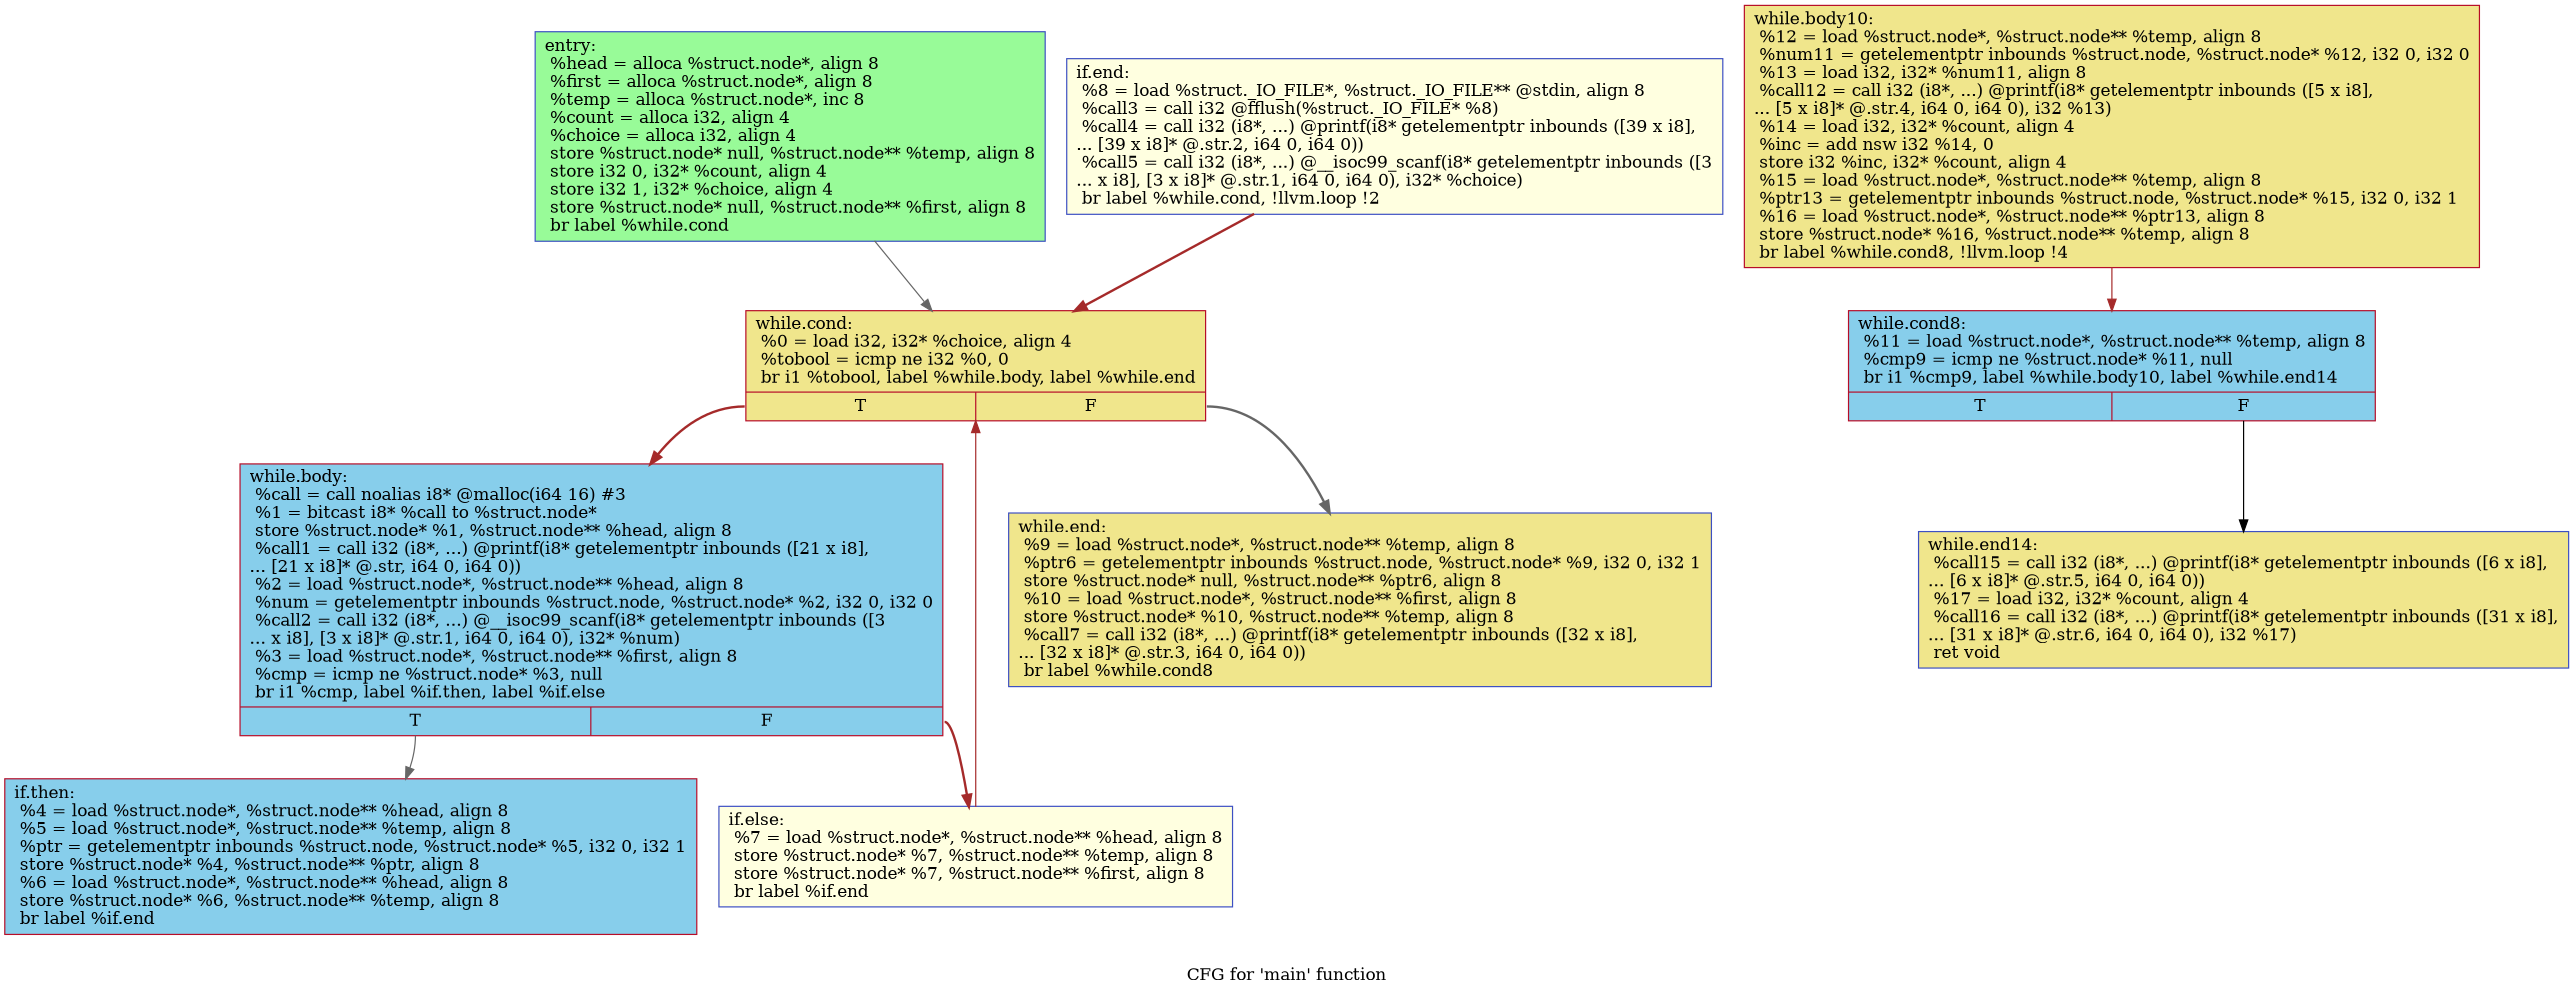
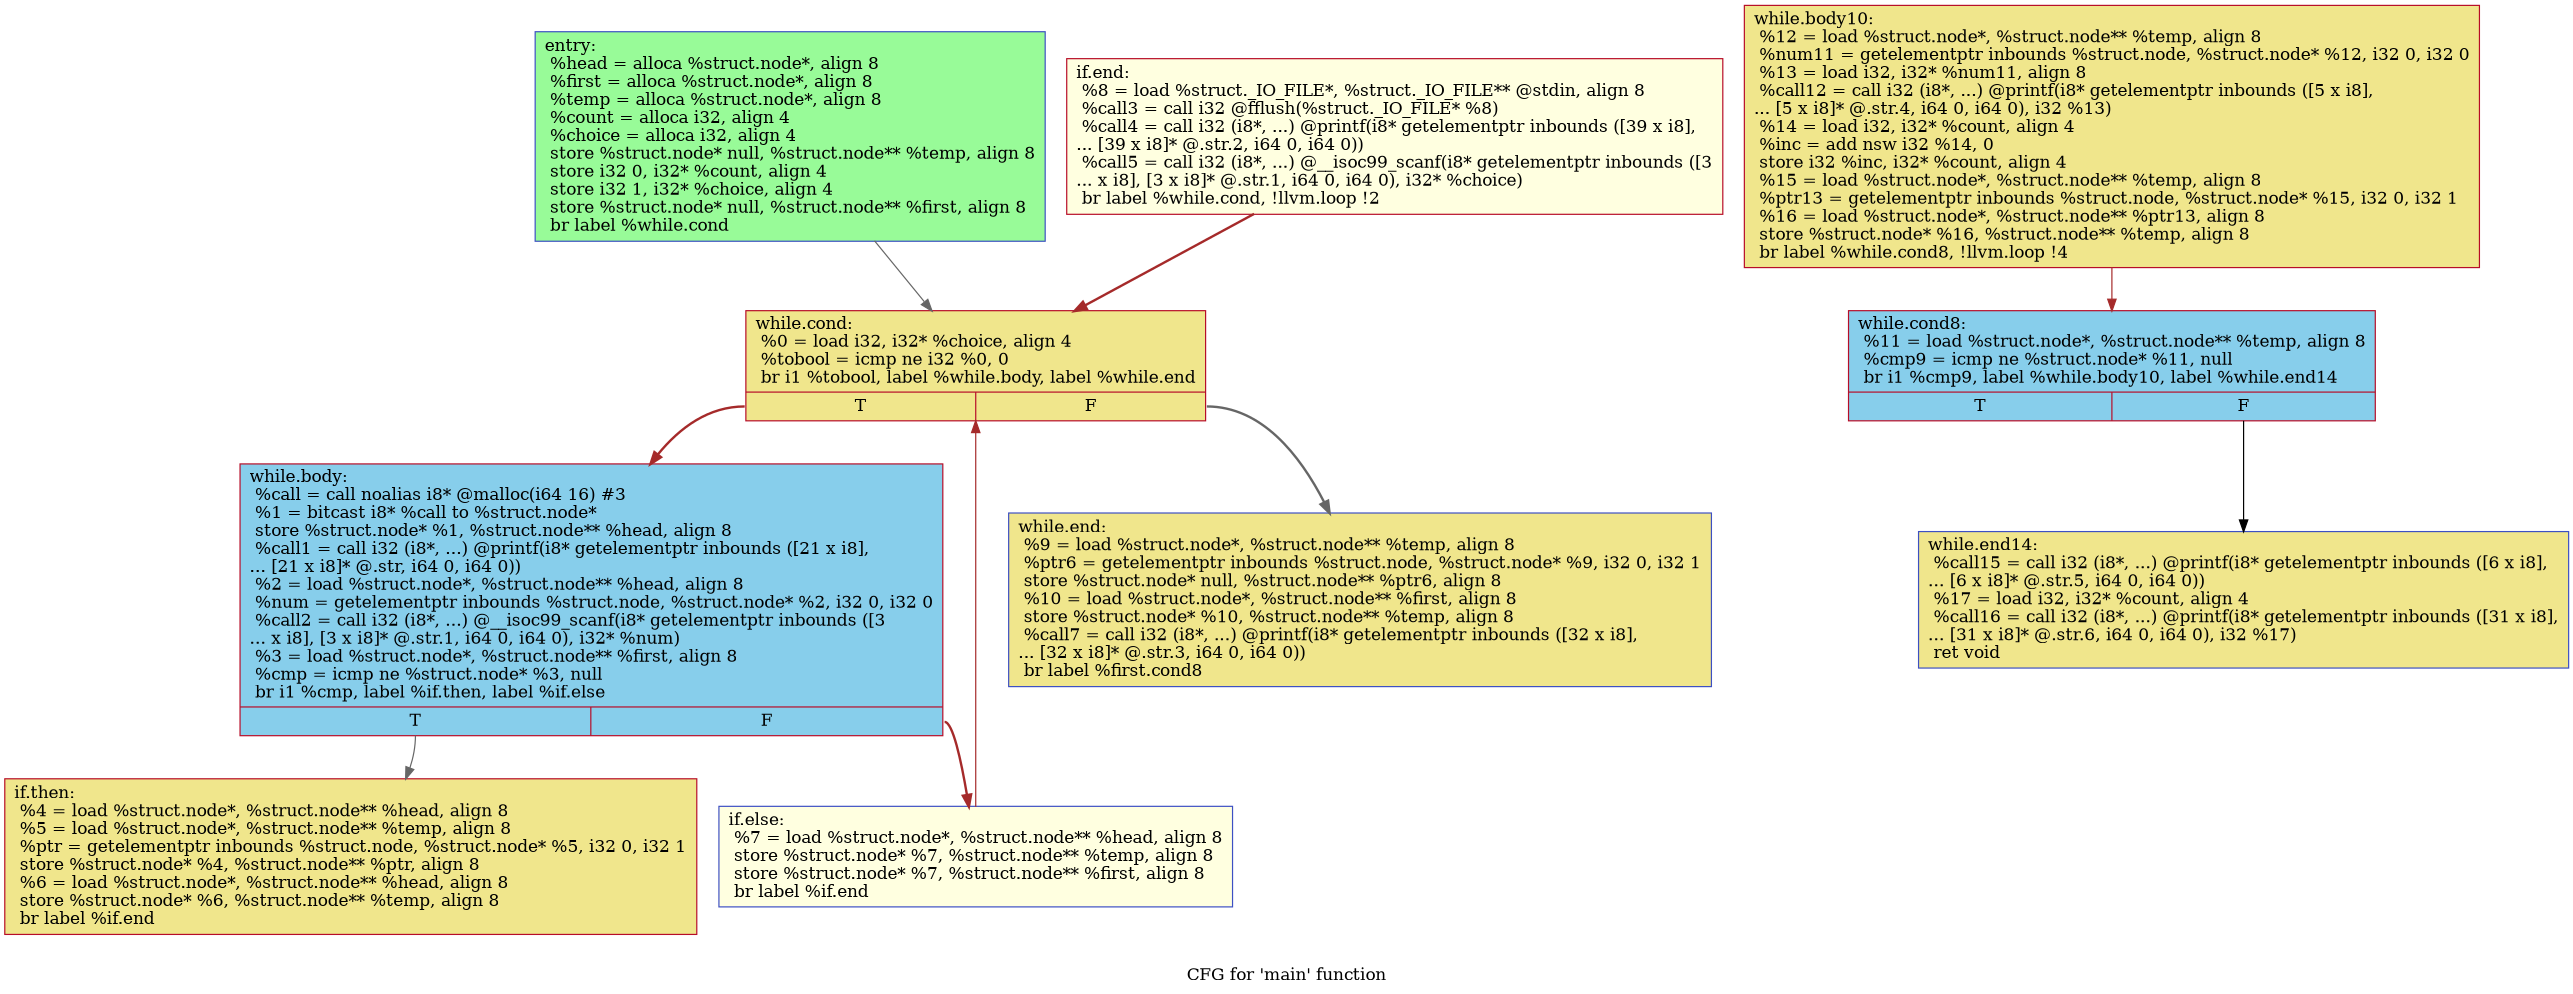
node "entry:": text "%temp = alloca %struct.node*, inc 8" -> "%temp = alloca %struct.node*, align 8"
node "if.end:": color #3d50c3ff -> #b70d28ff
node "while.end:": text "br label %while.cond8" -> "br label %first.cond8"
node "if.then:": fillcolor skyblue -> khaki
